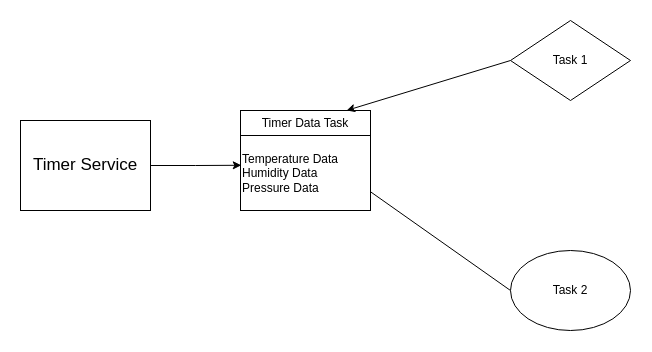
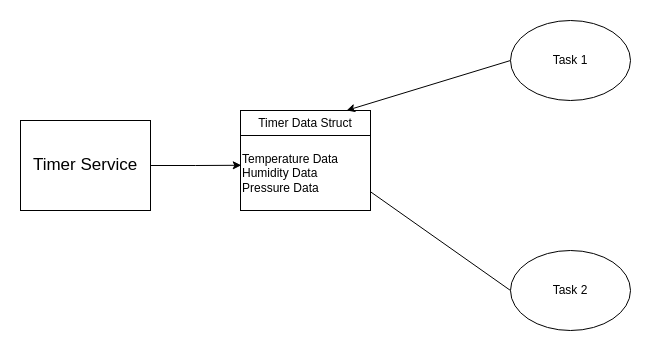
node "Task 1": shape diamond -> ellipse
node "Timer Data Task": label "Timer Data Task" -> "Timer Data Struct"
